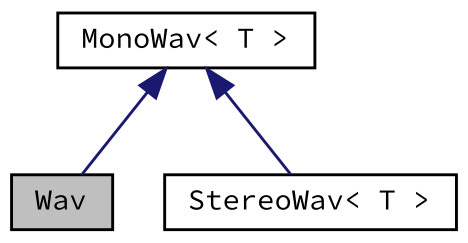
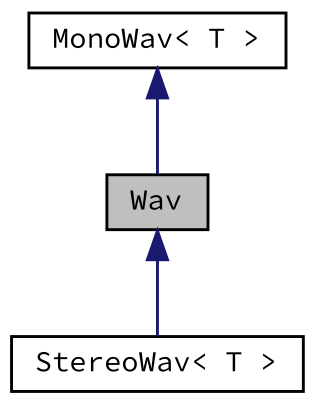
edge "StereoWav< T >" -> "MonoWav< T >": now "StereoWav< T >" -> "Wav"
